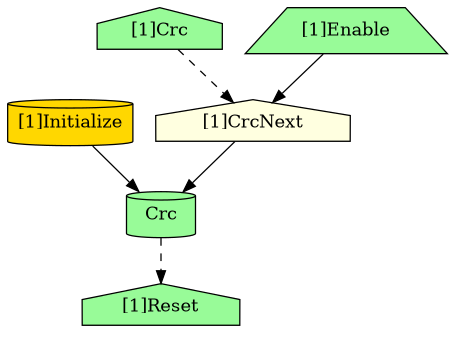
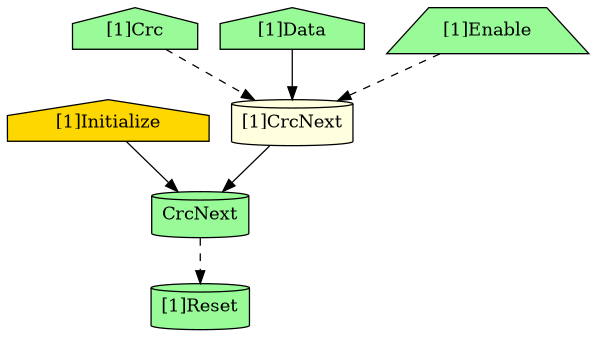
node "[1]Data": added
edge "[1]Enable" -> "[1]CrcNext": style solid -> dashed
node "[1]Initialize": shape cylinder -> house
node "[1]CrcNext": shape house -> cylinder
node "Crc": label "Crc" -> "CrcNext"
node "[1]Reset": shape house -> cylinder
